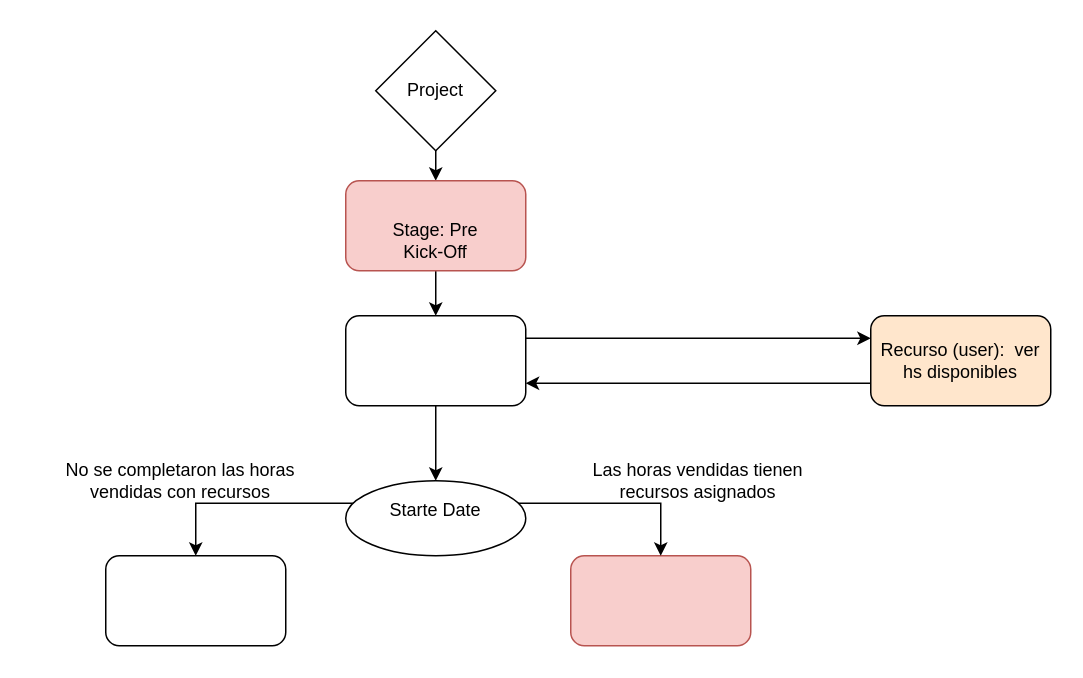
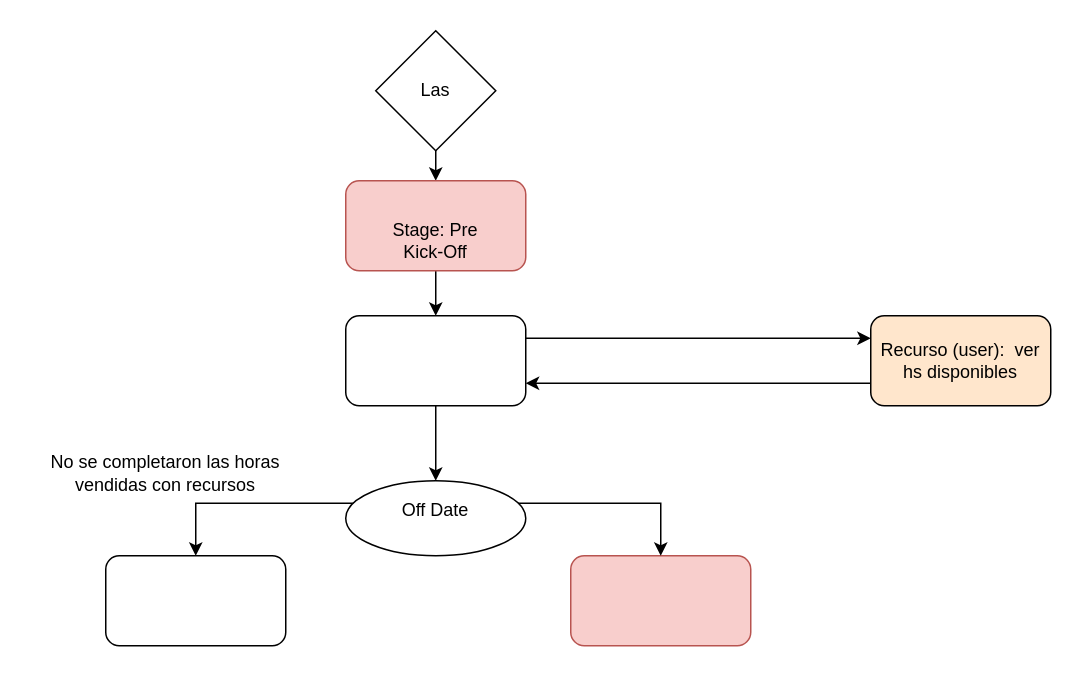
node "Project": label "Project" -> "Las"
node "No se completaron las horas vendidas con recursos": moved (181, 481) -> (166, 473)
node "Las horas vendidas tienen recursos asignados": removed
node "Starte Date": label "Starte Date" -> "Off Date"
